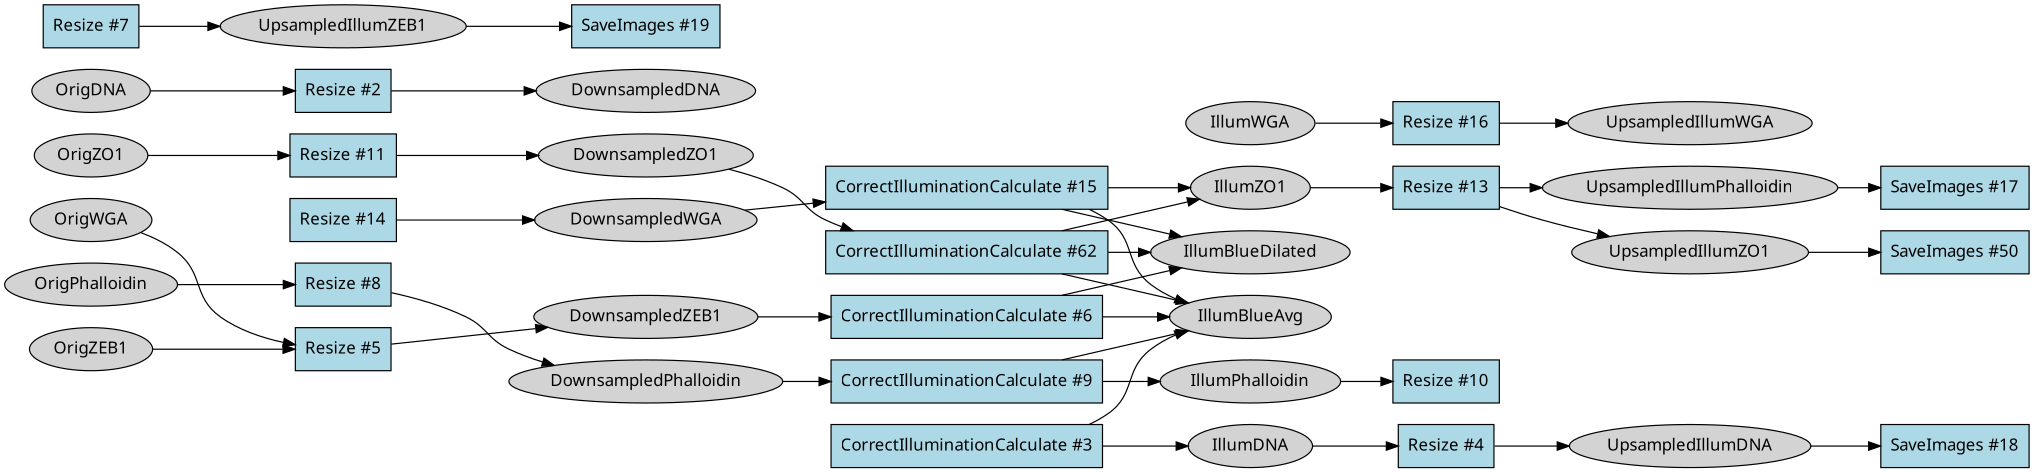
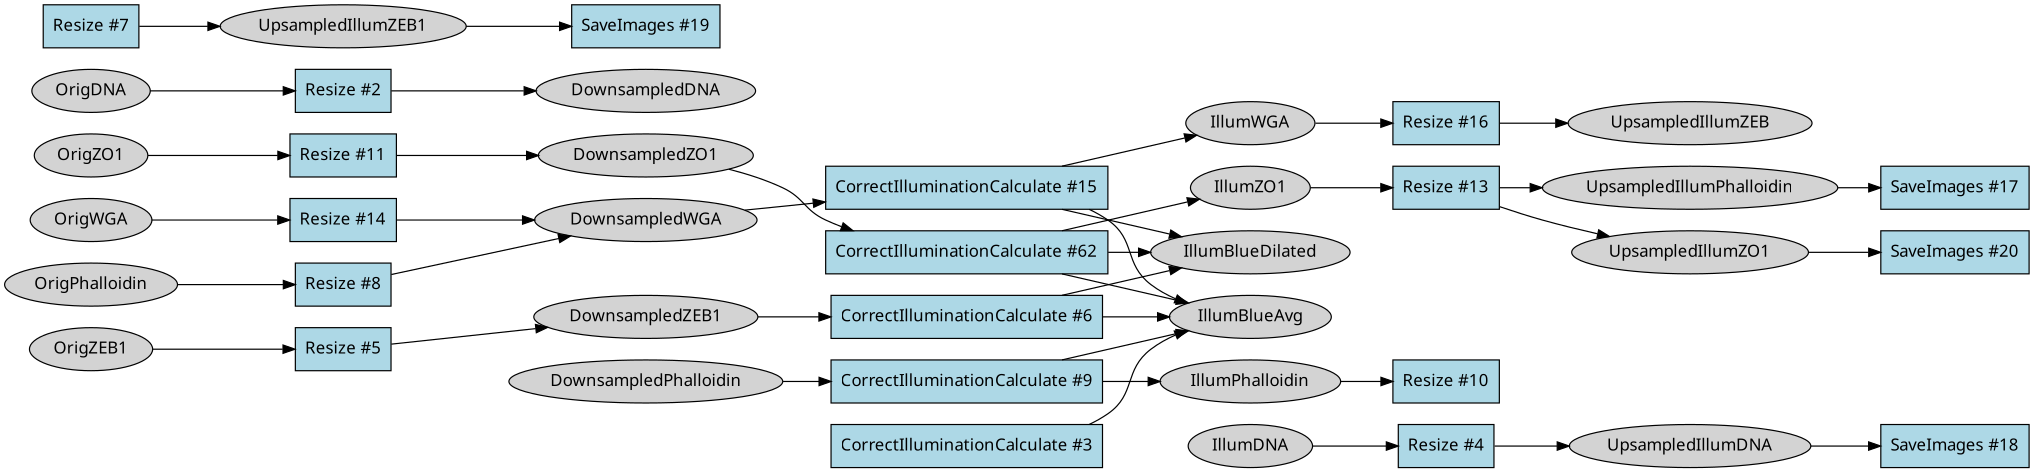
node "UpsampledIllumWGA": label "UpsampledIllumWGA" -> "UpsampledIllumZEB"
edge "CorrectIlluminationCalculate #15" -> "IllumZO1": now "CorrectIlluminationCalculate #15" -> "IllumWGA"
node "SaveImages #50": label "SaveImages #50" -> "SaveImages #20"
edge "OrigWGA" -> "Resize #5": now "OrigWGA" -> "Resize #14"
edge "Resize #8" -> "DownsampledPhalloidin": now "Resize #8" -> "DownsampledWGA"
edge "CorrectIlluminationCalculate #3" -> "IllumDNA": removed
